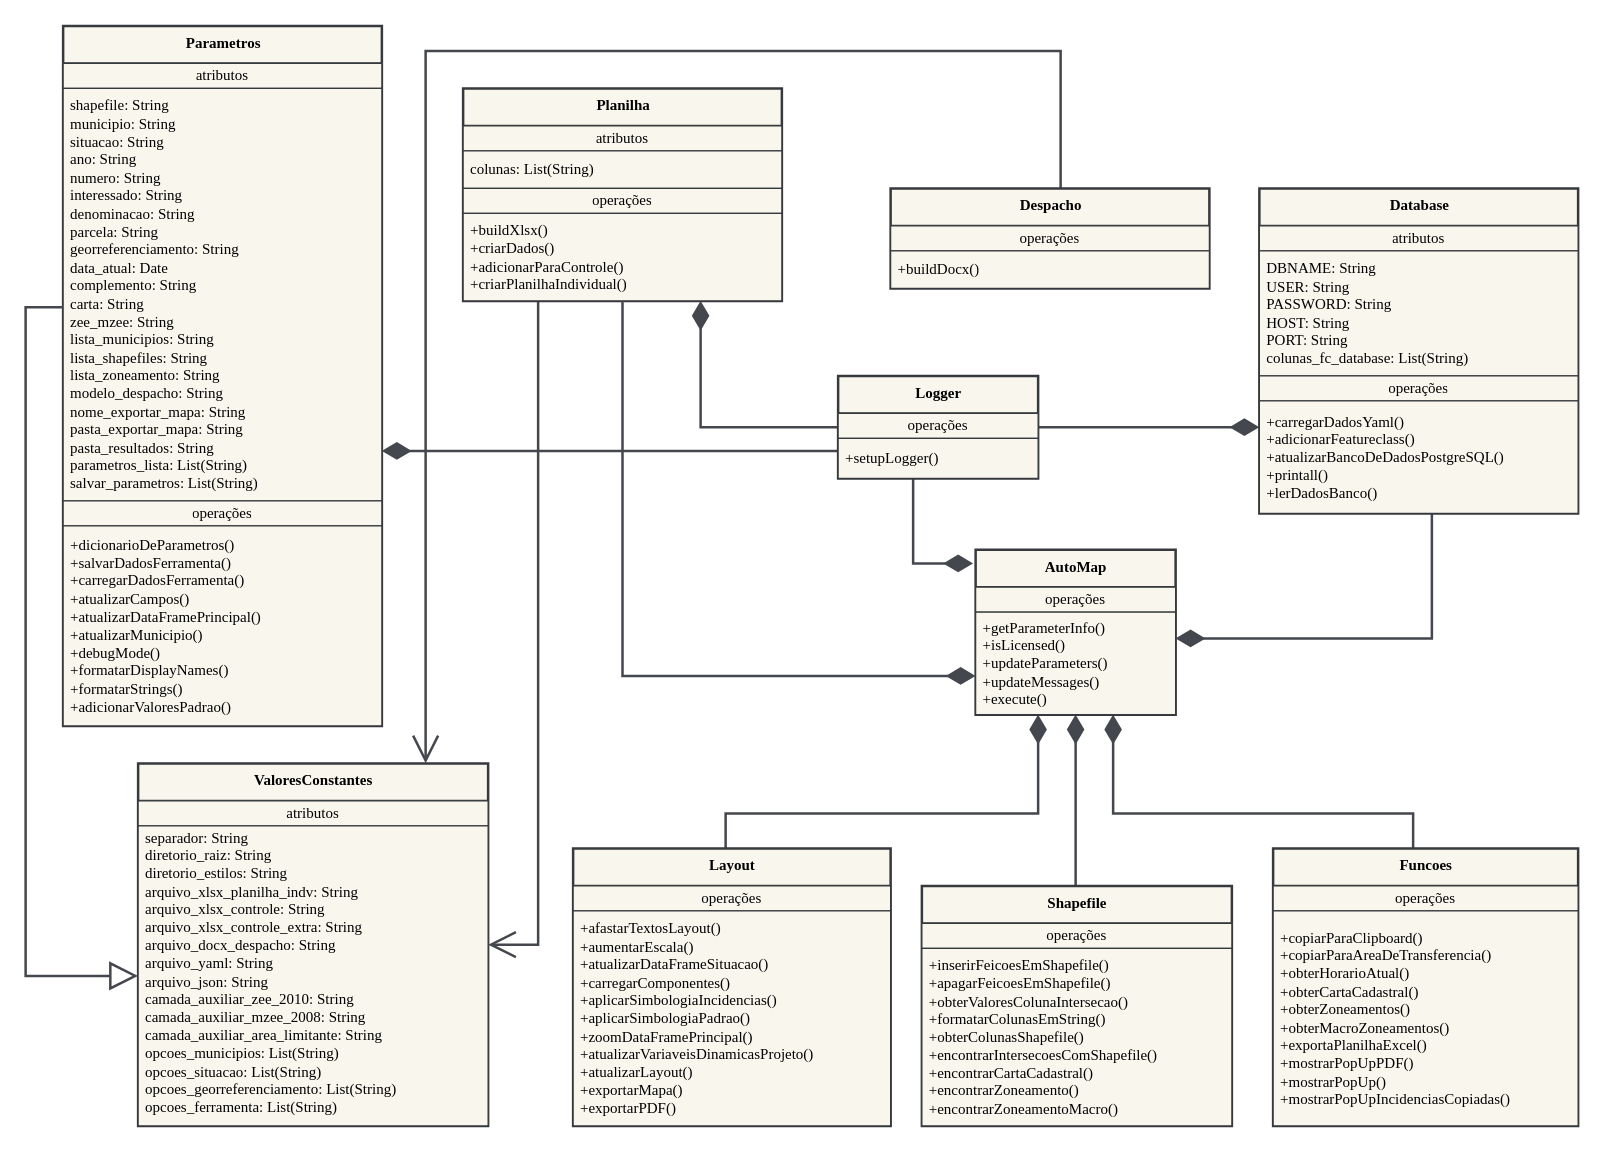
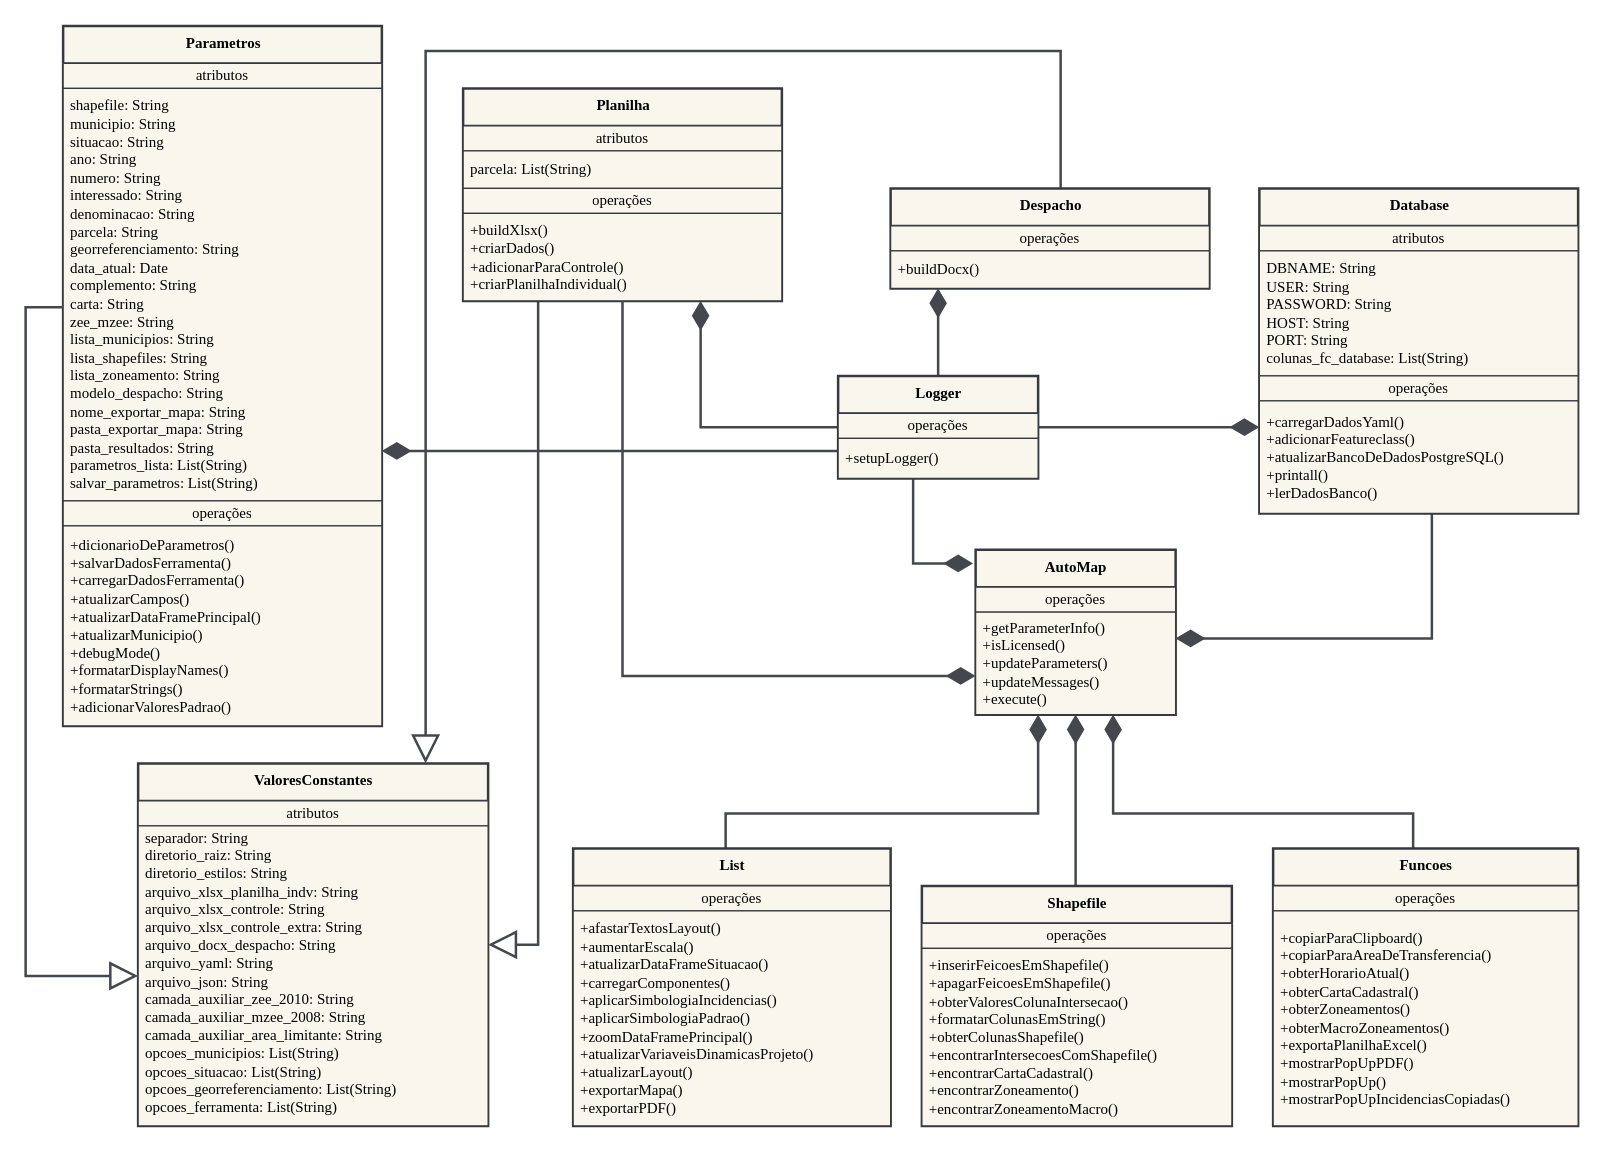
node "colunas: List(String)": label "colunas: List(String)" -> "parcela: List(String)"
edge "Logger" -> "Despacho": added
edge "Despacho" -> "ValoresConstantes": arrowhead open -> block
node "Layout": label "Layout" -> "List"
edge "Planilha" -> "ValoresConstantes": arrowhead open -> block
